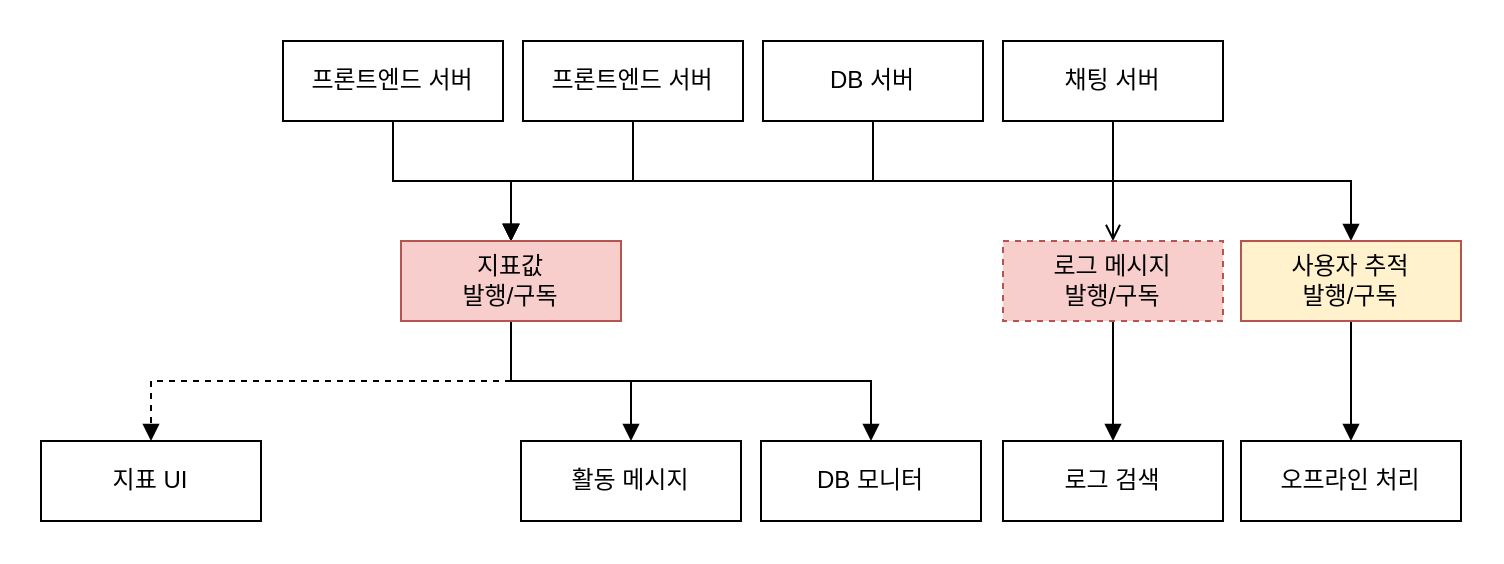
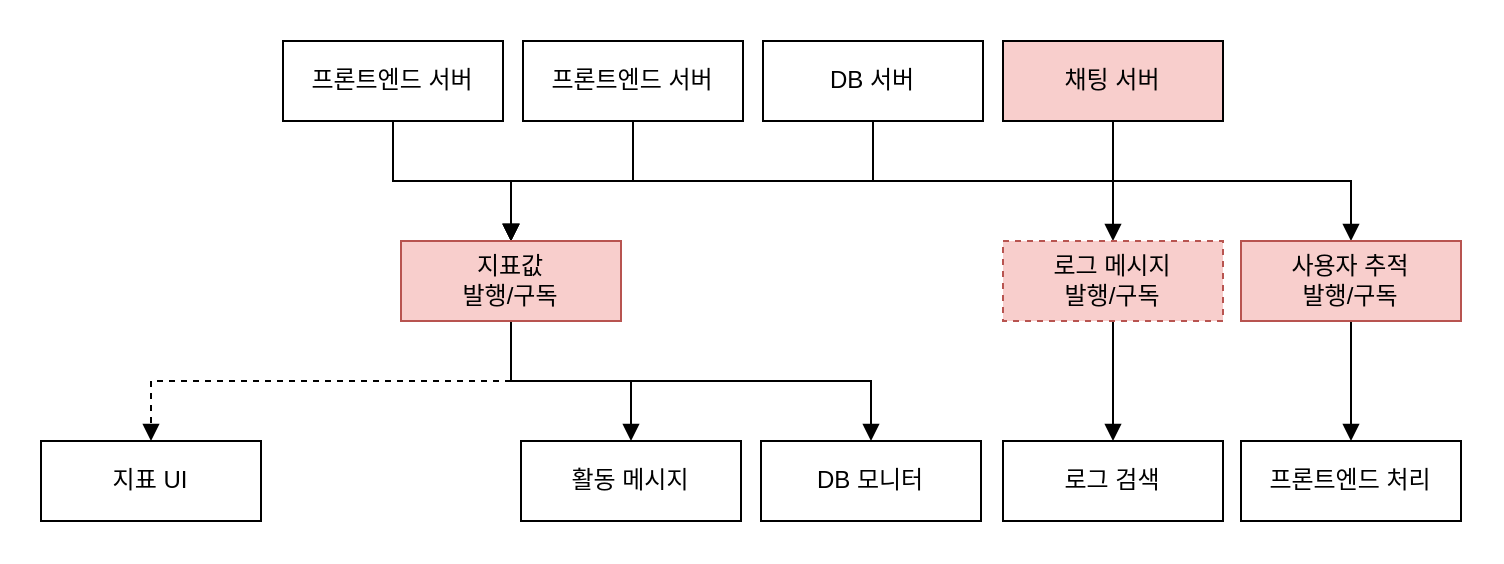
node "채팅 서버": fillcolor #ffffff -> #f8cecc
edge "채팅 서버" -> "로그 메시지 발행/구독": arrowhead open -> block
node "사용자 추적 발행/구독": fillcolor #fff2cc -> #f8cecc
node "오프라인 처리": label "오프라인 처리" -> "프론트엔드 처리"
